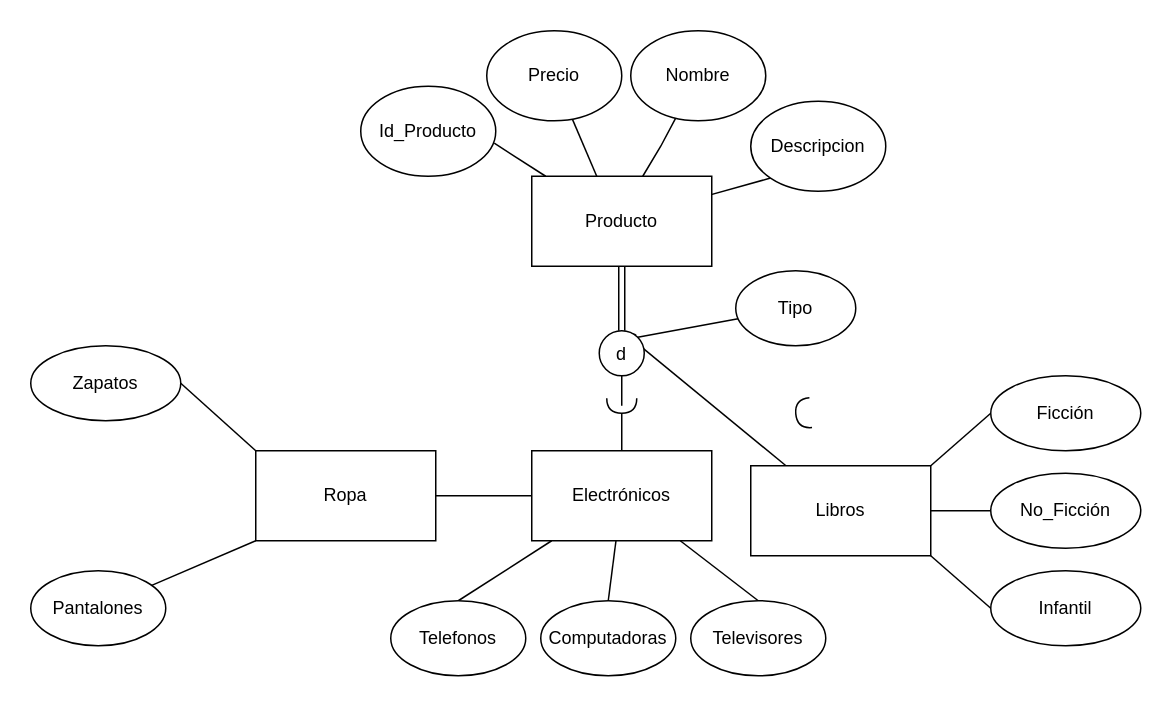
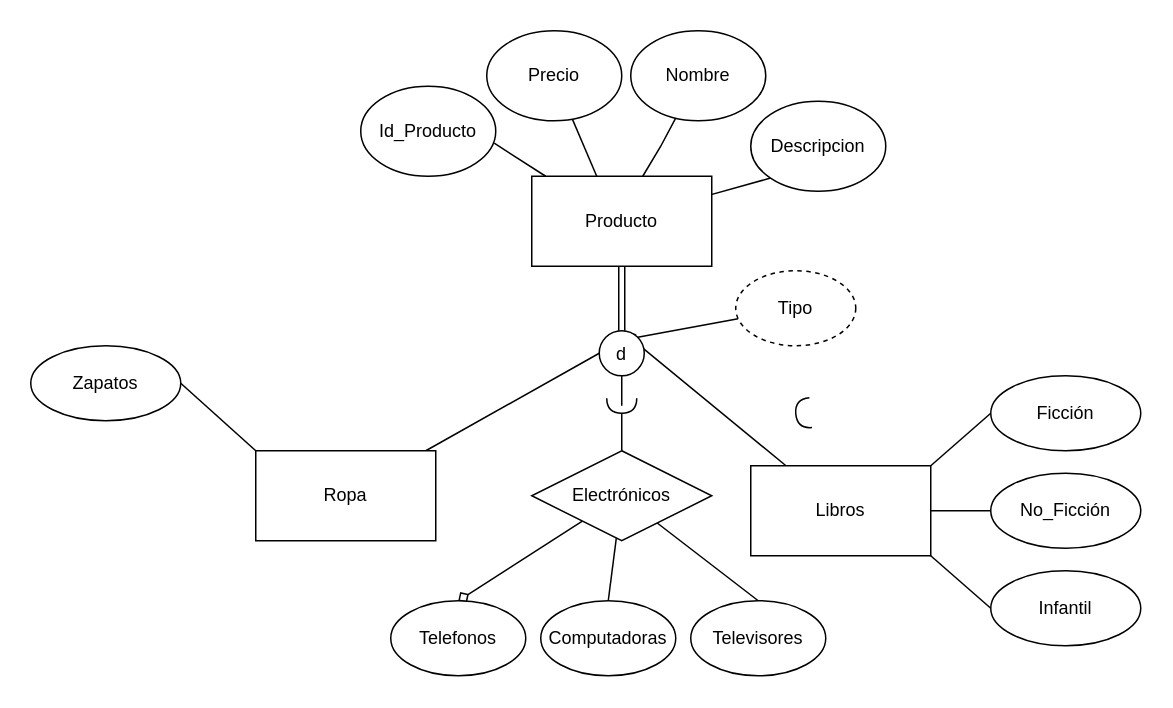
node "Tipo": style solid -> dashed
edge "Ropa" -- "Electrónicos": now "Ropa" -- "d"
node "Electrónicos": shape rectangle -> diamond
edge "Ropa" -- "Pantalones": removed
edge "Electrónicos" -- "Telefonos": arrowhead none -> diamond
node "Pantalones": removed
